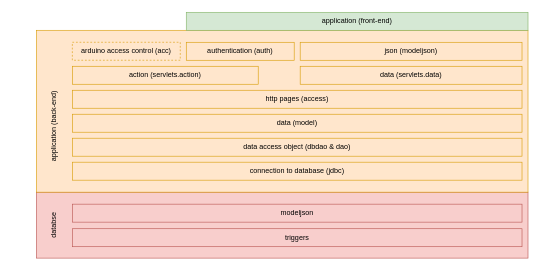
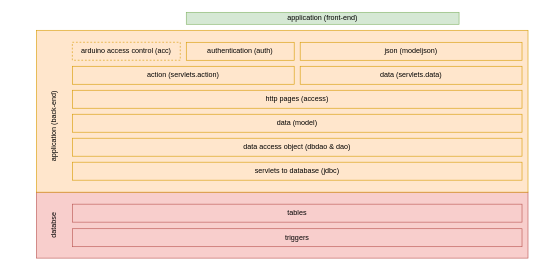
node "application (front-end)": size 342x18 -> 273x12
node "action (servlets.action)": size 186x18 -> 222x18
node "connection to database (jdbc)": label "connection to database (jdbc)" -> "servlets to database (jdbc)"
node "modeljson": label "modeljson" -> "tables"
